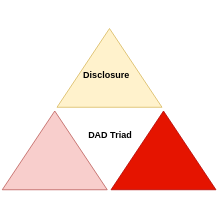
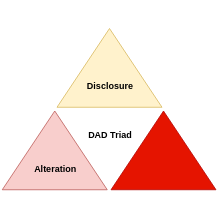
node "Disclosure": moved (106, 75) -> (110, 87)
node "Alteration": added
